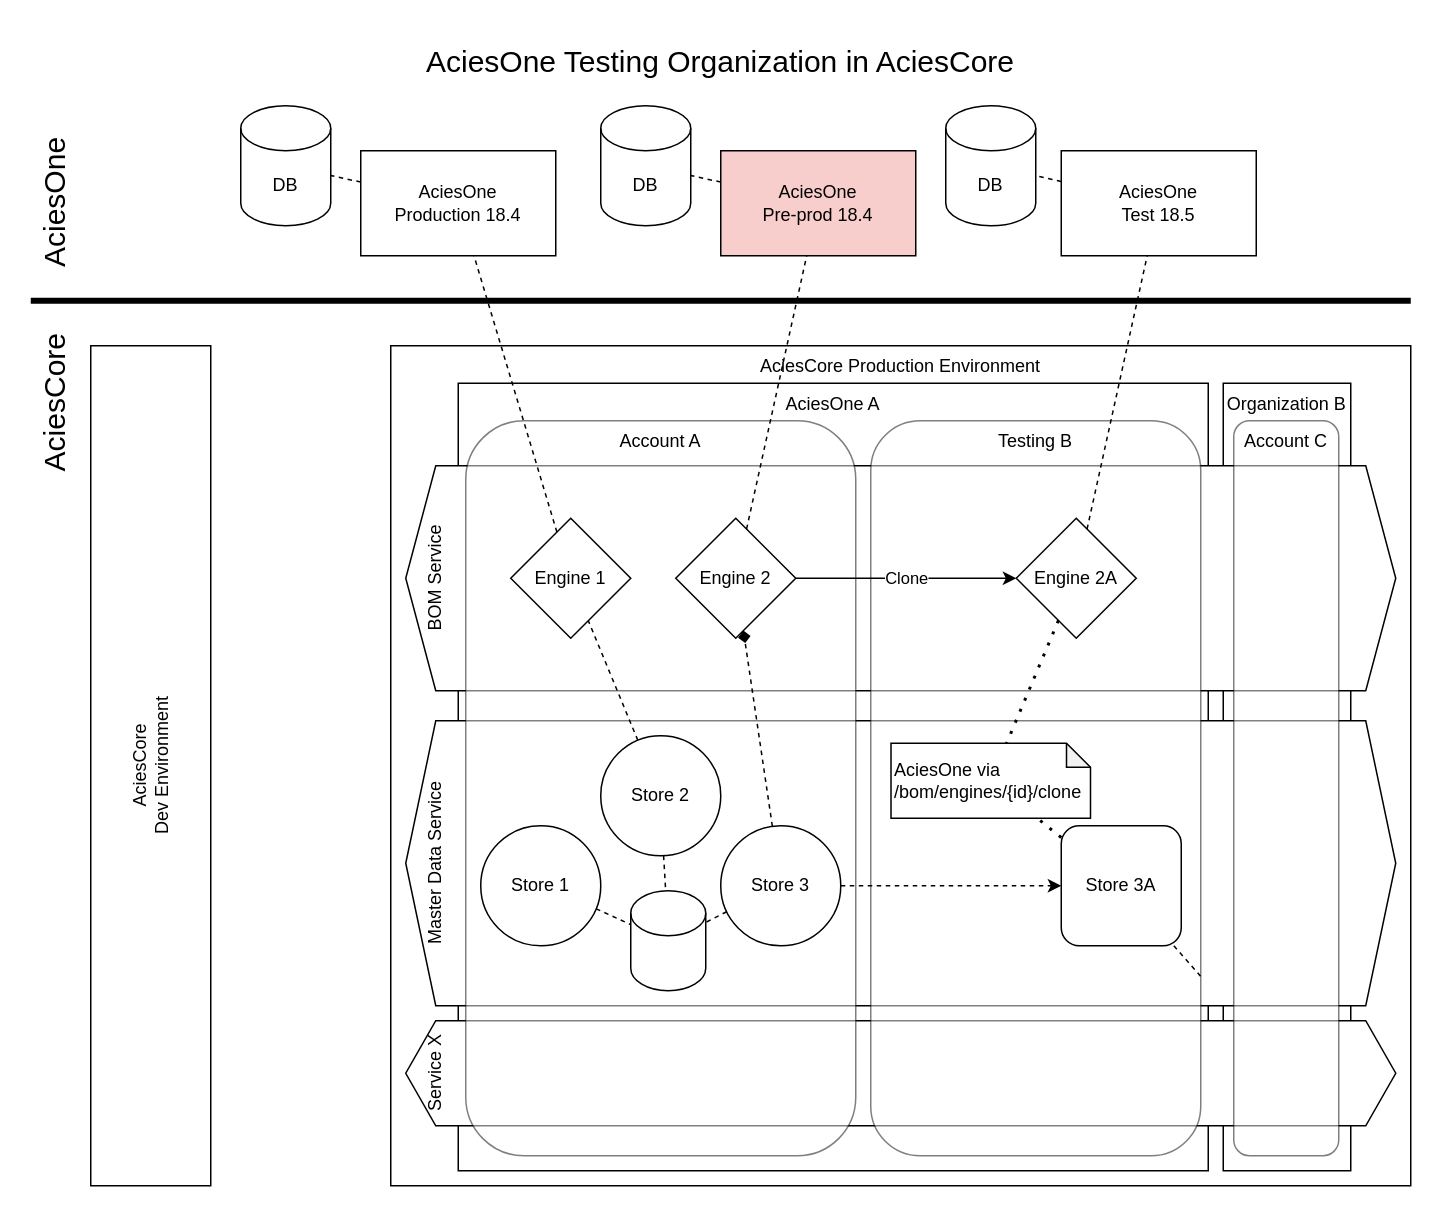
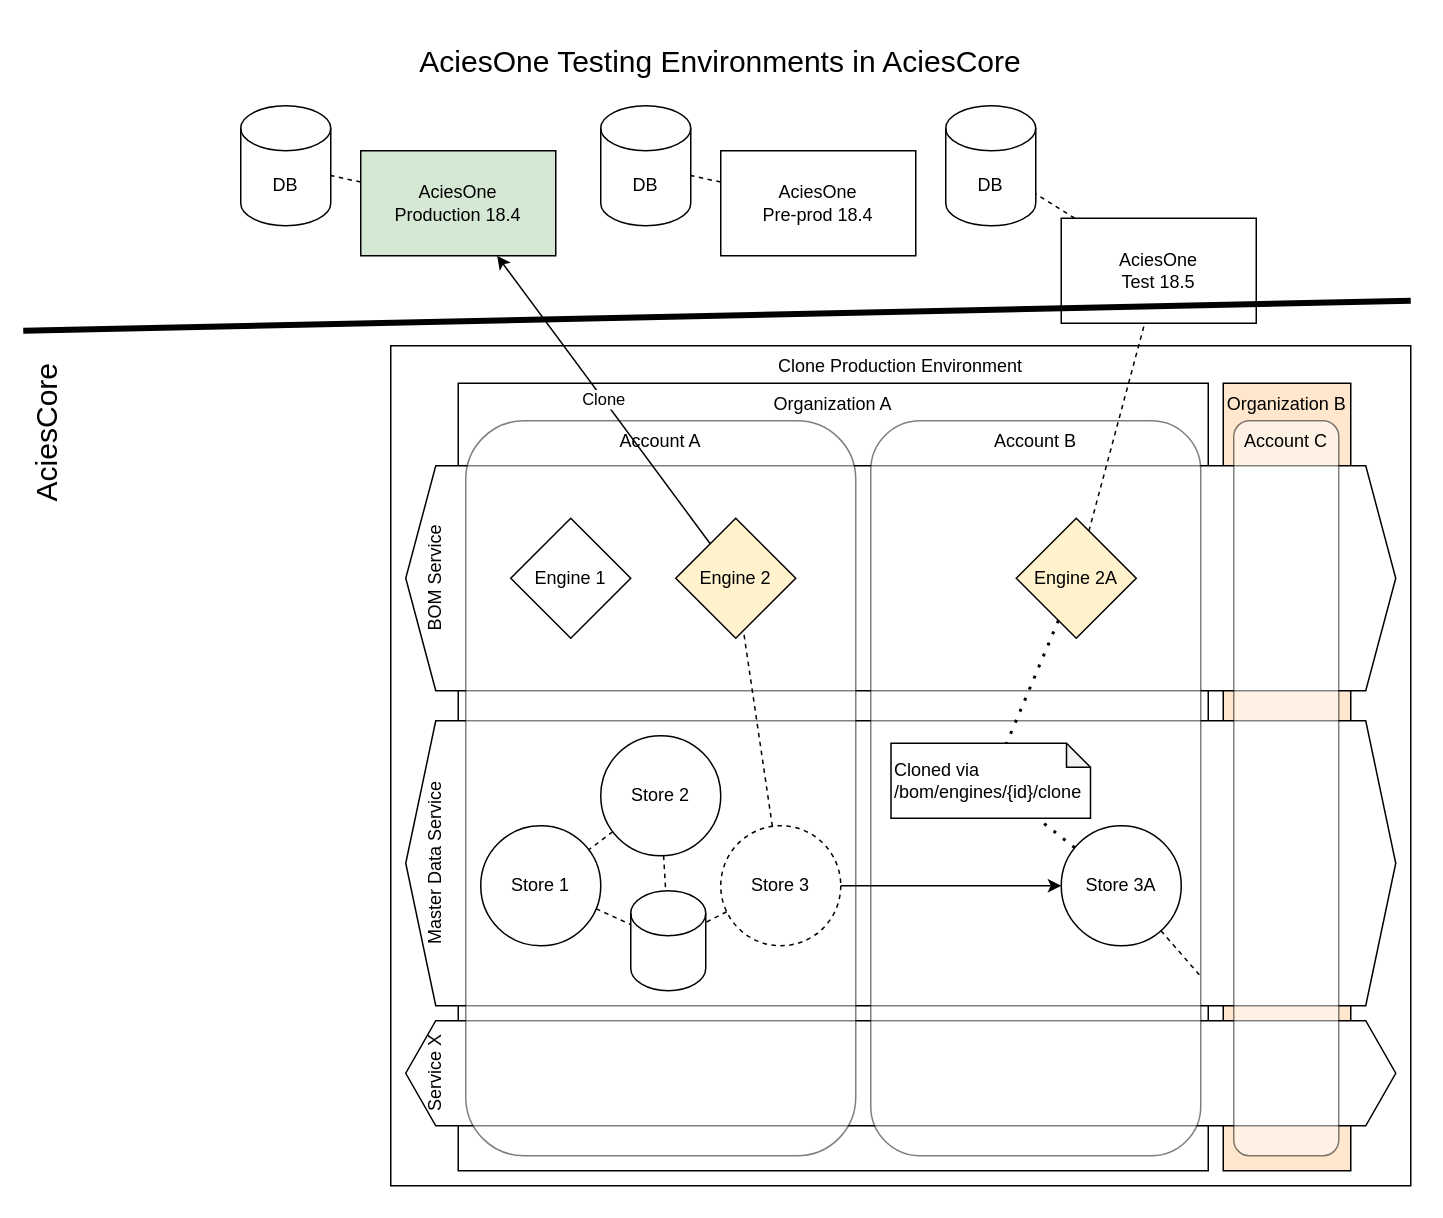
node "AciesOne Testing Organization in AciesCore": label "AciesOne Testing Organization in AciesCore" -> "AciesOne Testing Environments in AciesCore"
node "AciesOne": removed
node "AciesOne Production 18.4": fillcolor #ffffff -> #d5e8d4
node "AciesOne Pre-prod 18.4": fillcolor #f8cecc -> #ffffff
node "AciesOne Test 18.5": moved (1159, 203) -> (1159, 271)
node "AciesCore Production Environment": label "AciesCore Production Environment" -> "Clone Production Environment"
edge "AciesOne Pre-prod 18.4" -- "Engine 2": removed
edge "AciesOne Production 18.4" -- "Engine 1": removed
node "AciesOne A": label "AciesOne A" -> "Organization A"
node "AciesCore": moved (53, 406) -> (46, 436)
node "Organization B": fillcolor #ffffff -> #ffe6cc
node "Testing B": label "Testing B" -> "Account B"
node "Engine 2": fillcolor #ffffff -> #fff2cc
edge "Engine 2" -> "Engine 2A": now "Engine 2" -> "AciesOne Production 18.4"
node "Engine 2A": fillcolor #ffffff -> #fff2cc
edge "Store 3" -> "Engine 2": arrowhead diamond -> none
edge "Engine 1" -- "Store 2": now "Store 1" -- "Store 2"
node "AciesCore Dev Environment": removed
node "AciesOne via /bom/engines/{id}/clone": label "AciesOne via /bom/engines/{id}/clone" -> "Cloned via /bom/engines/{id}/clone"
node "Store 3": style solid -> dashed
edge "Store 3" -> "Store 3A": style dashed -> solid
node "Store 3A": shape rounded rectangle -> ellipse
